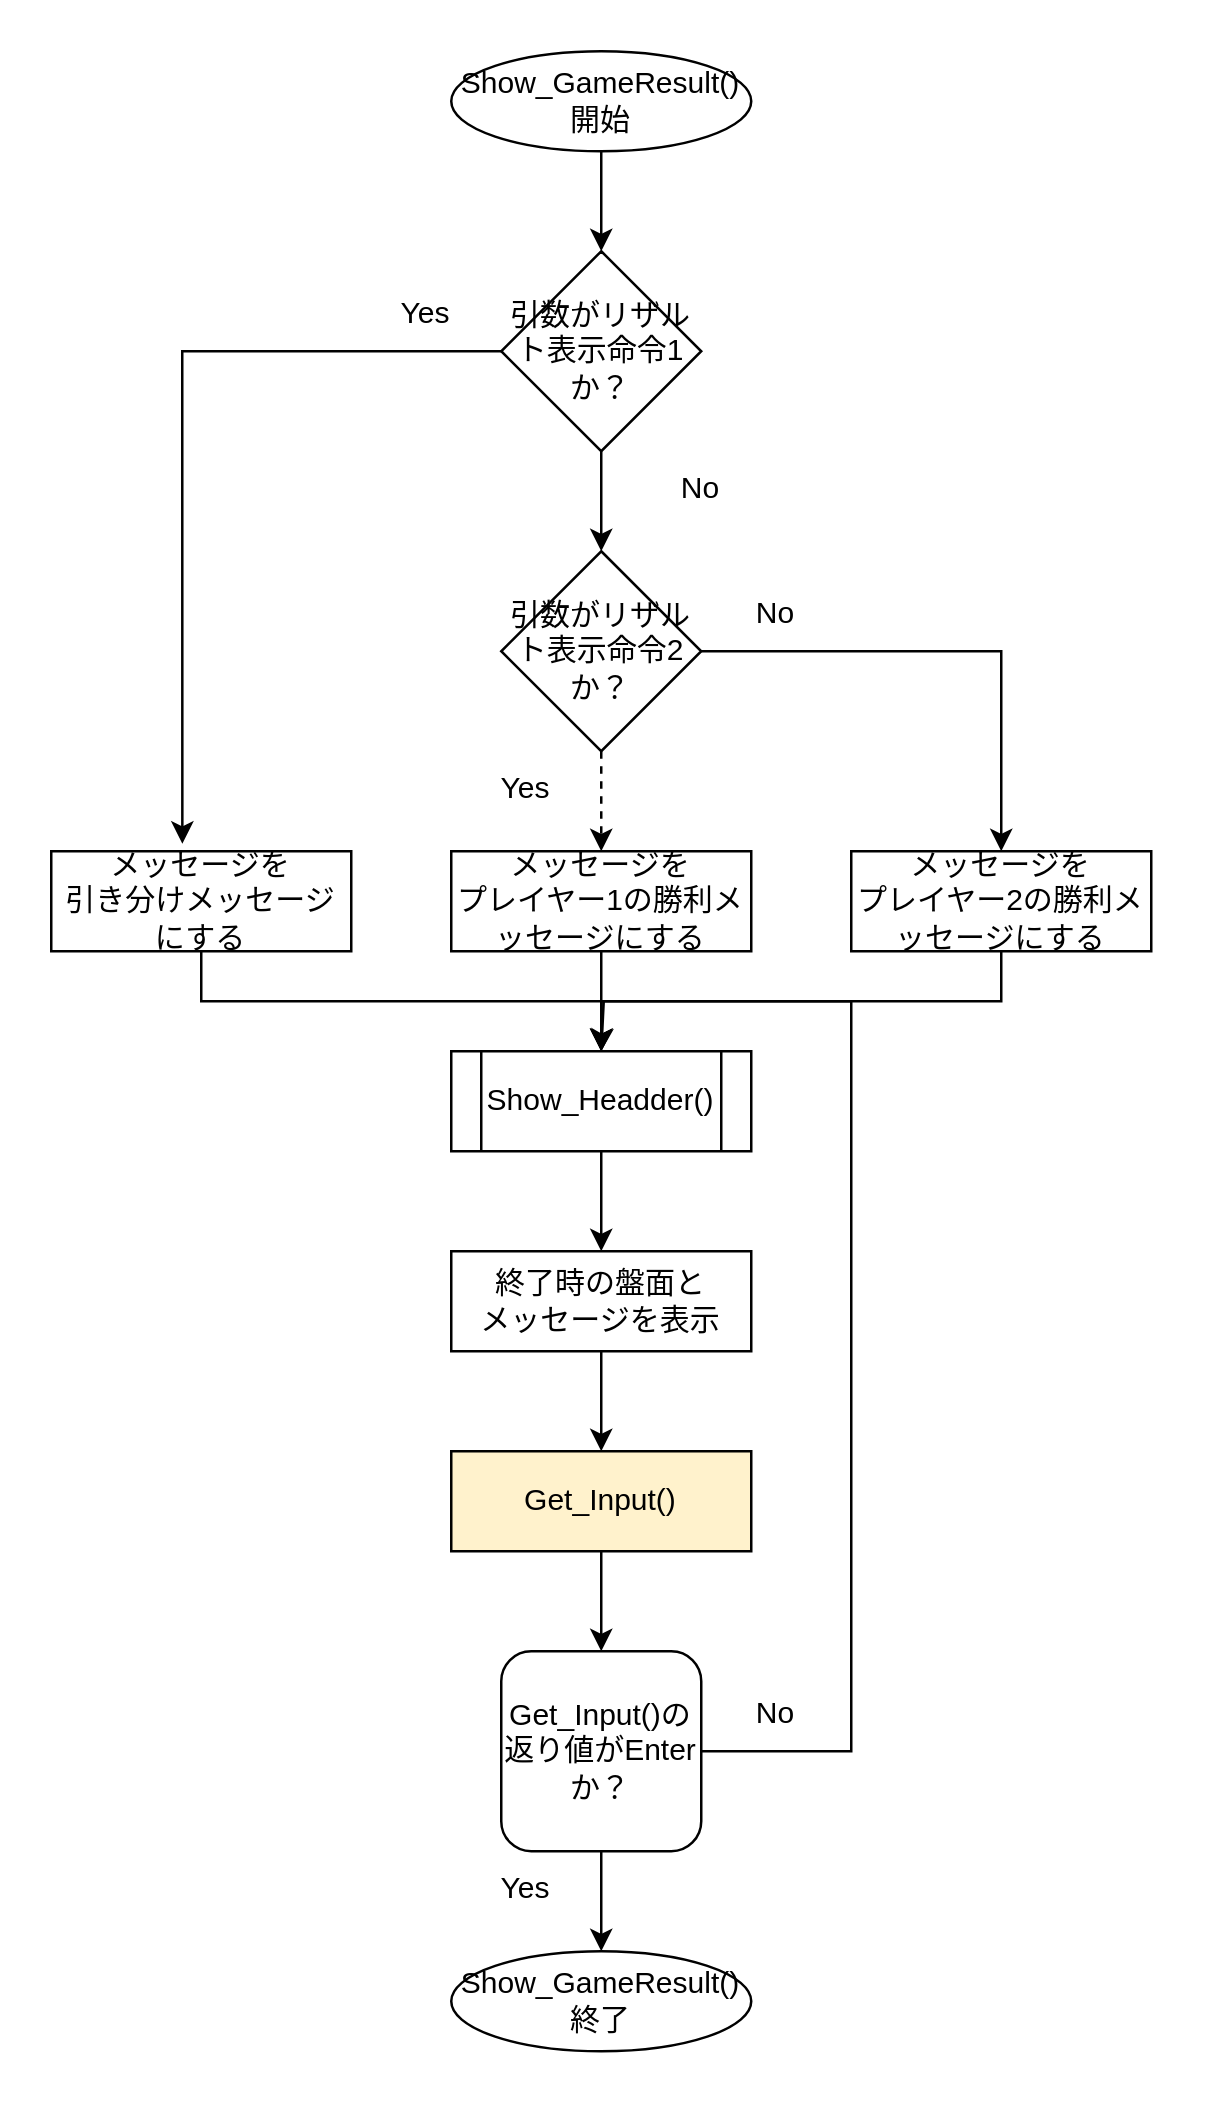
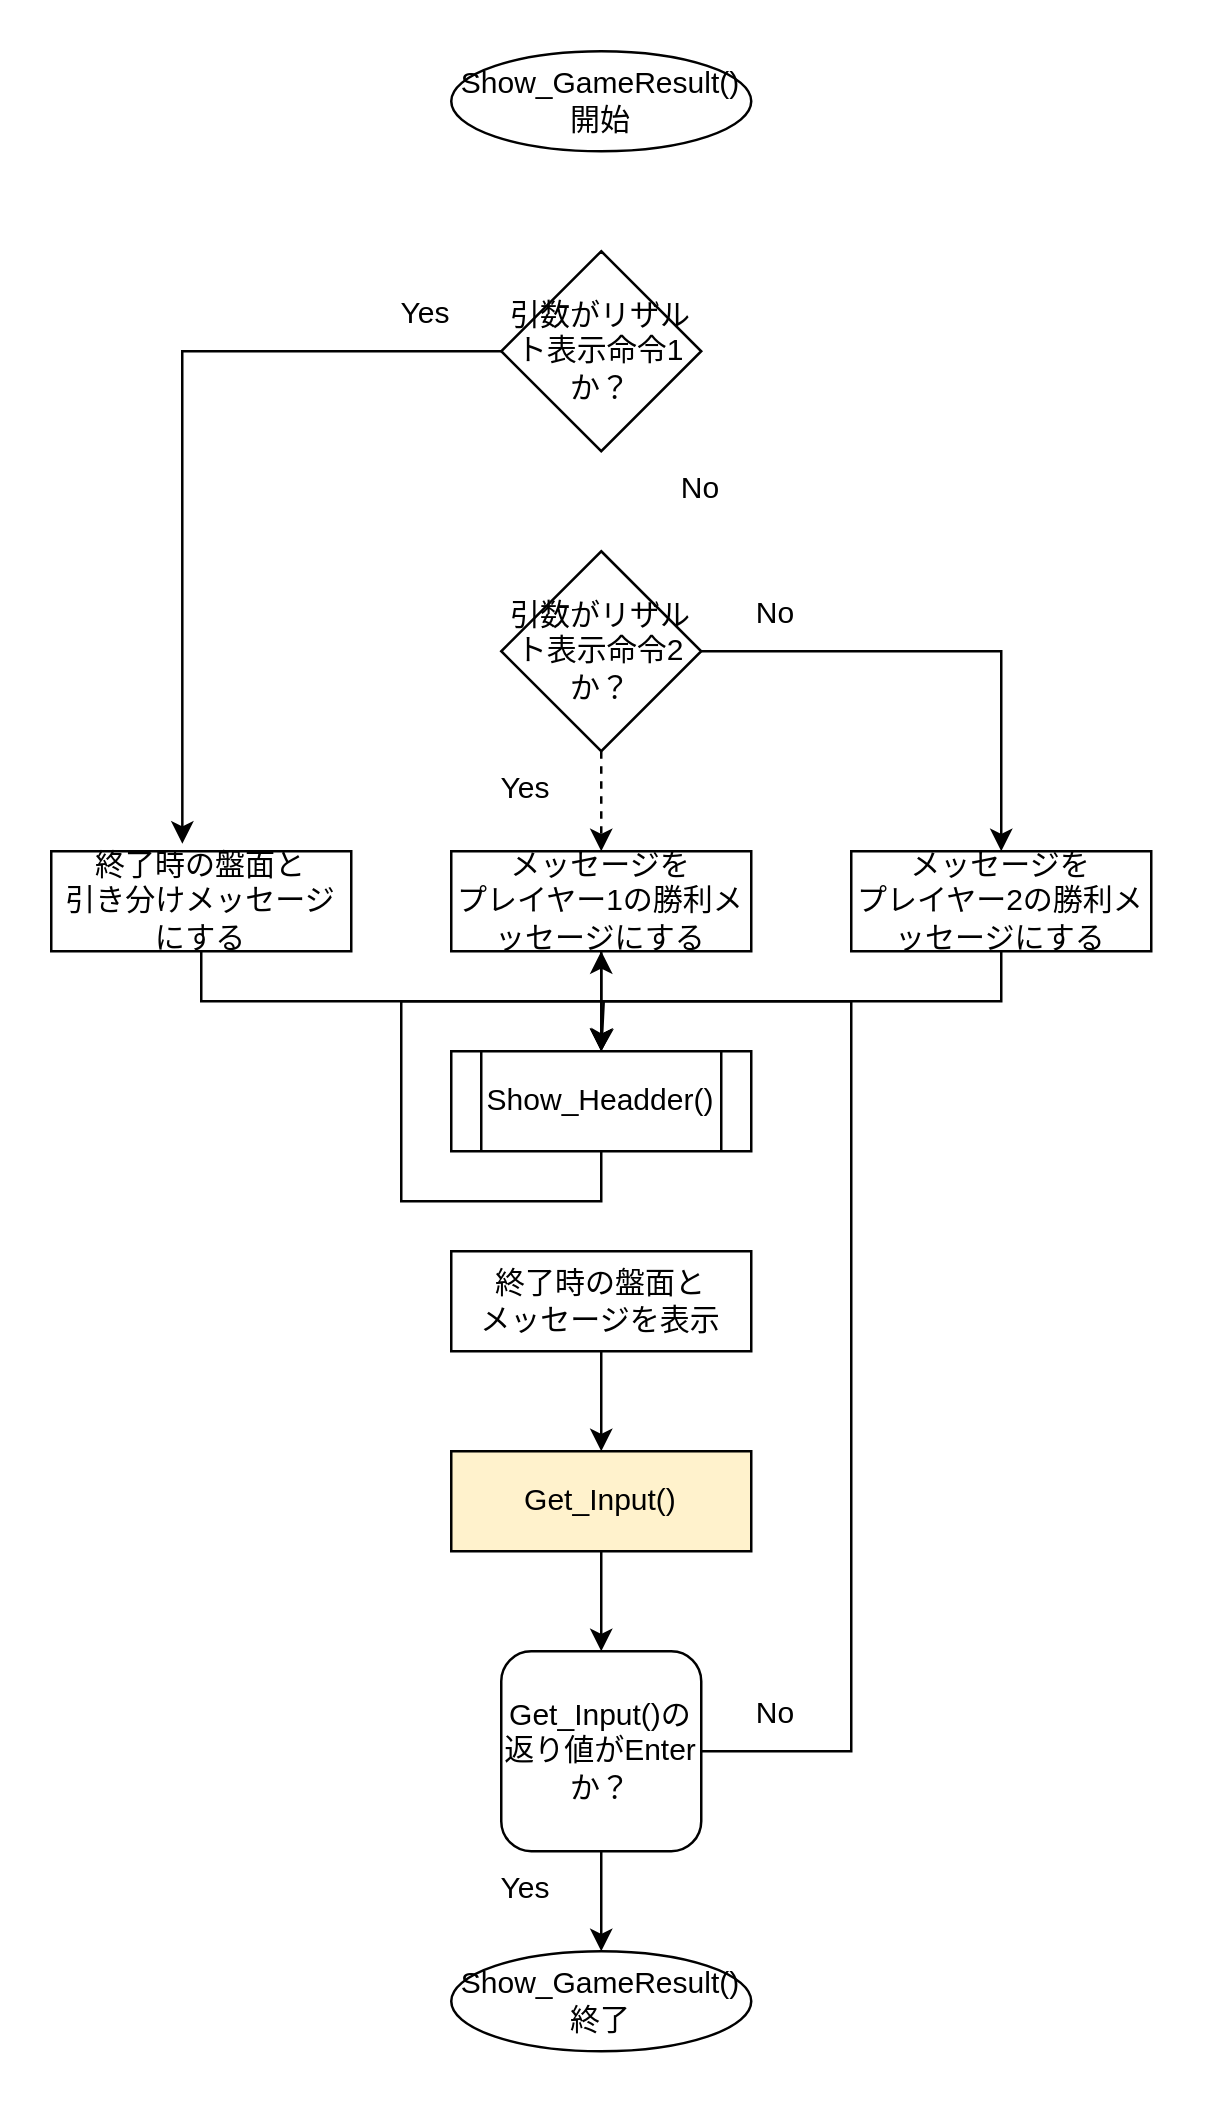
edge "Show_GameResult() 開始" -> "引数がリザルト表示命令1か？": removed
edge "引数がリザルト表示命令1か？" -> "引数がリザルト表示命令2か？": removed
node "メッセージを 引き分けメッセージにする": label "メッセージを 引き分けメッセージにする" -> "終了時の盤面と 引き分けメッセージにする"
edge "Show_Headder()" -> "終了時の盤面と メッセージを表示": now "Show_Headder()" -> "メッセージを プレイヤー1の勝利メッセージにする"
